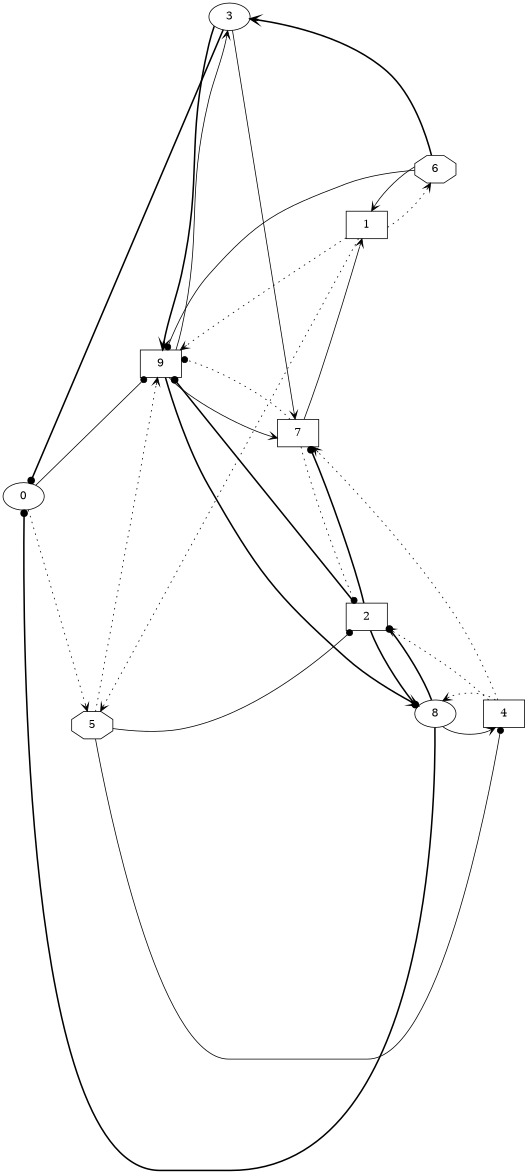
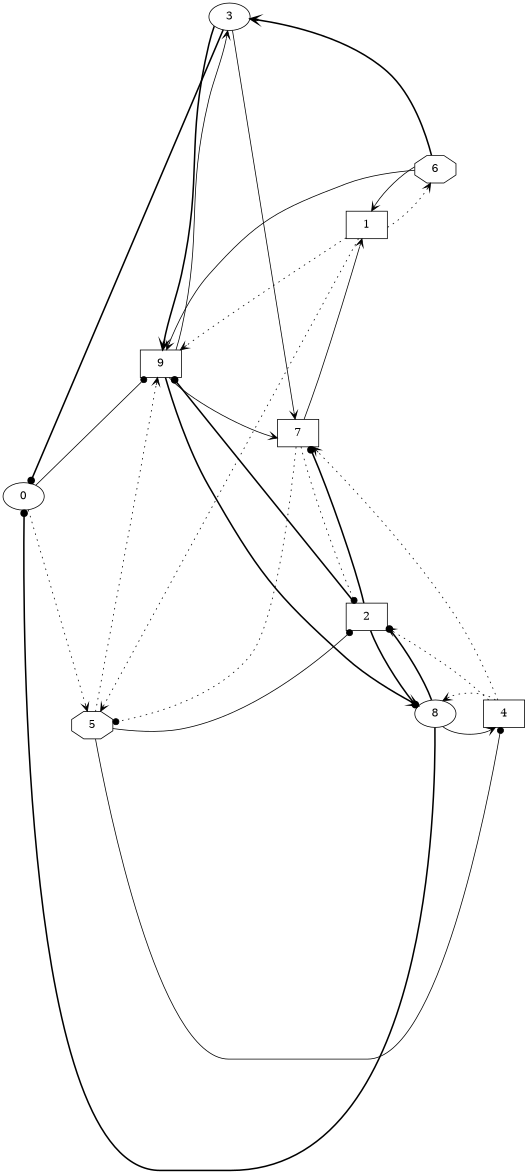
edge "6" -> "9": arrowhead dot -> vee
edge "7" -> "9": now "7" -> "5"
